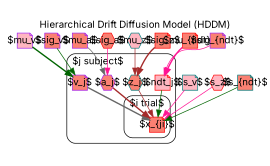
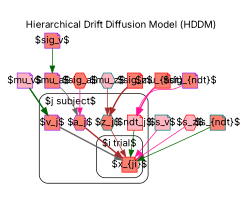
edge "$sig_v$" -> "$v_j$": now "$sig_v$" -> "$mu_a$"
